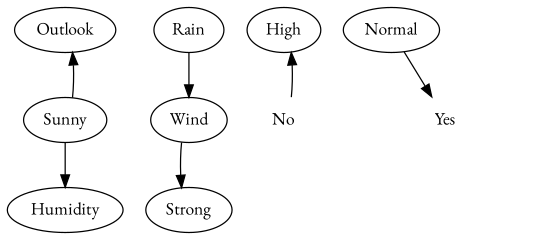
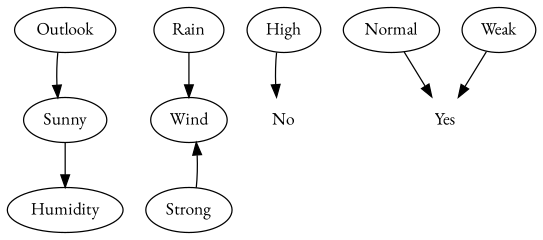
node "Weak": added
edge "Sunny" -> "Outlook": reversed
edge "No" -> "High": reversed
edge "Wind" -> "Strong": reversed
